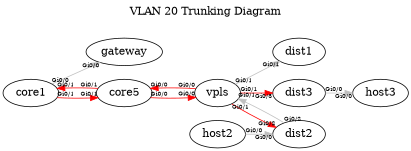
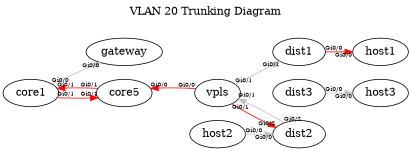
node "host1": added
edge "vpls" -> "dist3": removed
edge "core5" -> "vpls": removed
